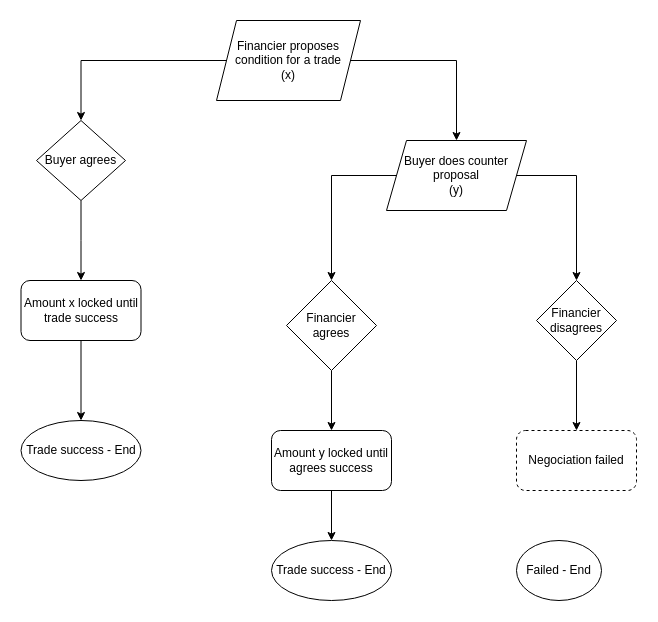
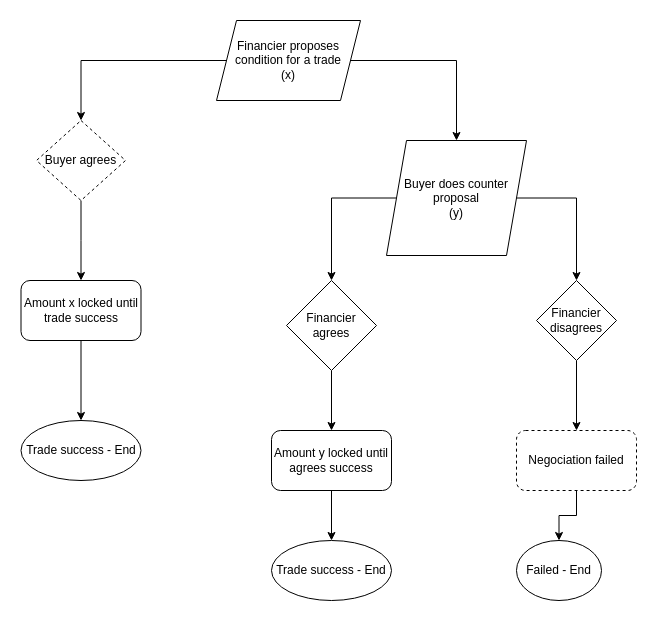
node "Buyer agrees": style solid -> dashed
node "Buyer does counter proposal (y)": size 140x70 -> 140x115
edge "Negociation failed" -> "Failed - End": added
